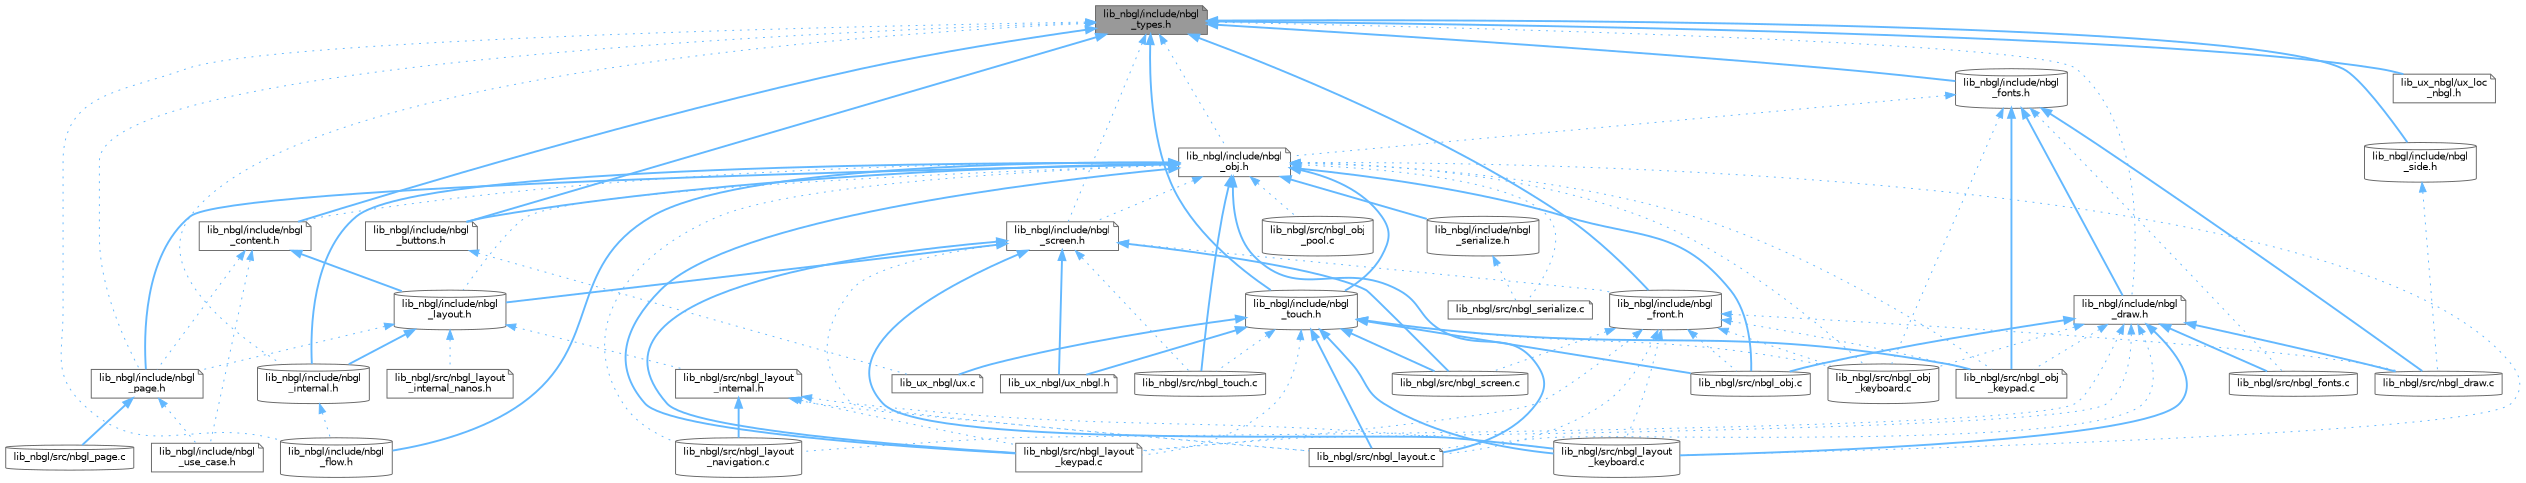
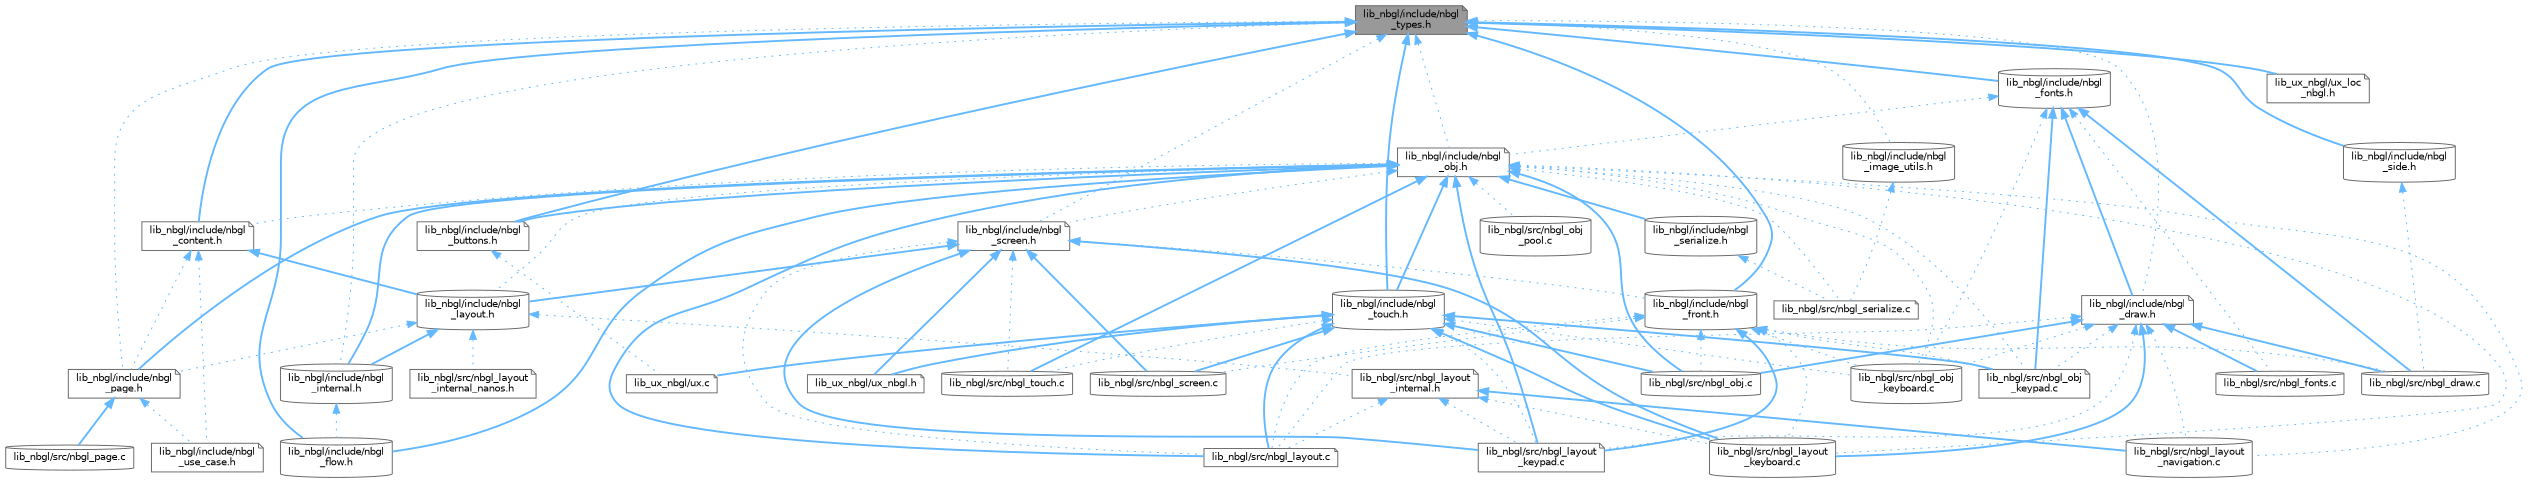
edge "lib_nbgl/include/nbgl _flow.h" -> "lib_nbgl/include/nbgl _types.h": style dotted -> bold
node "lib_nbgl/include/nbgl _image_utils.h": added
edge "lib_nbgl/src/nbgl_layout _keypad.c" -> "lib_nbgl/include/nbgl _front.h": style dotted -> bold
